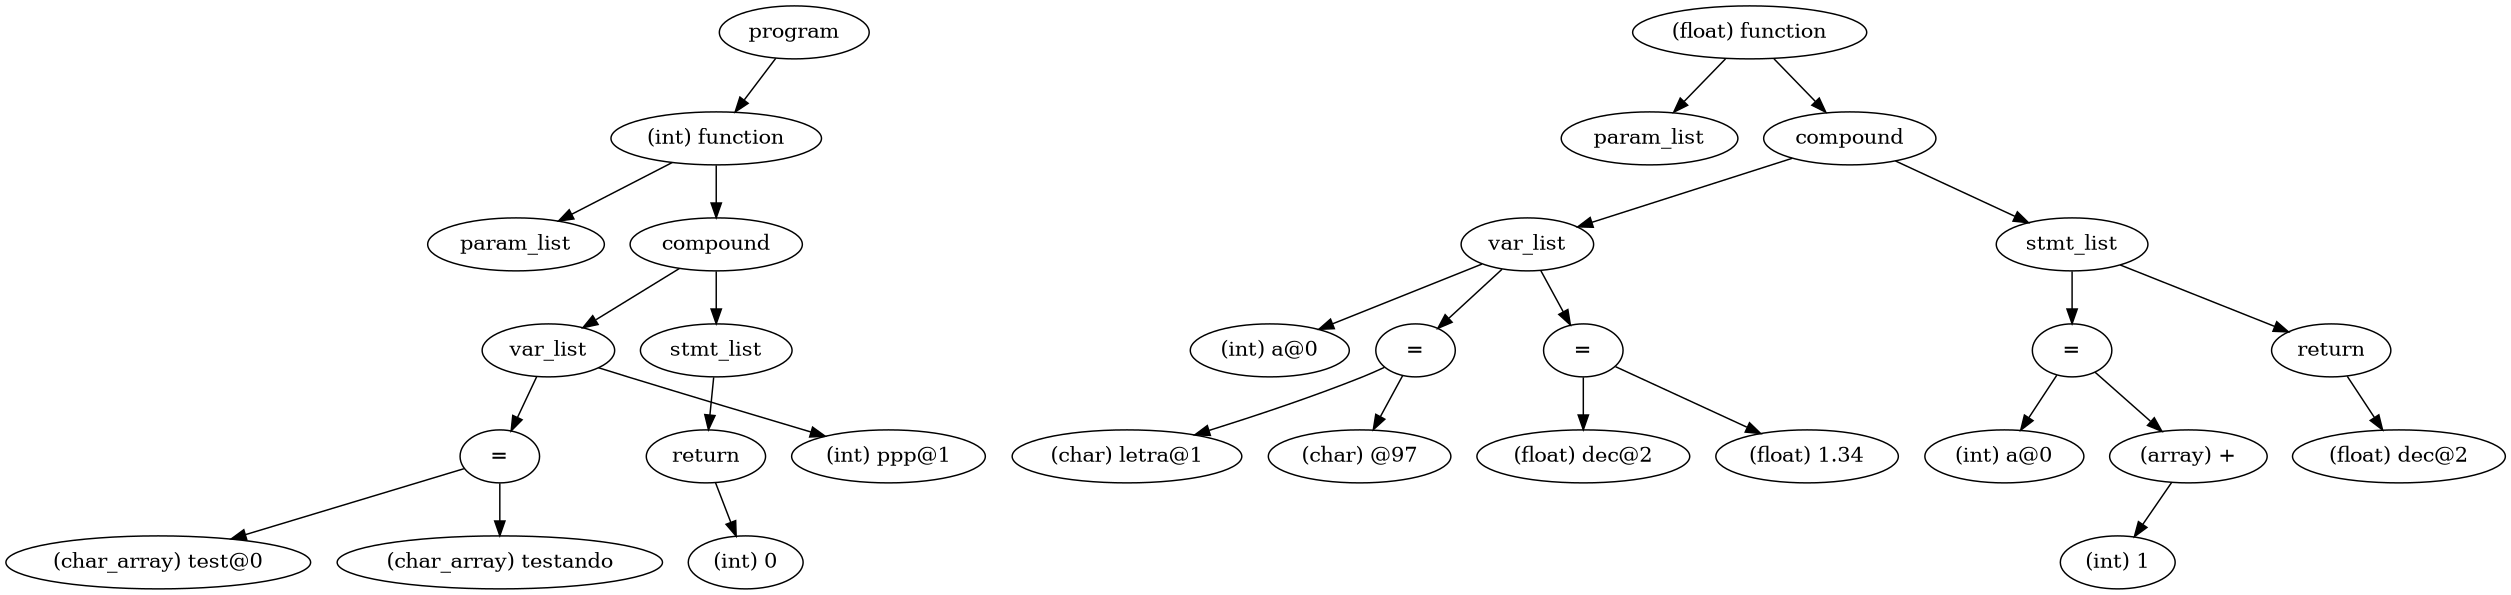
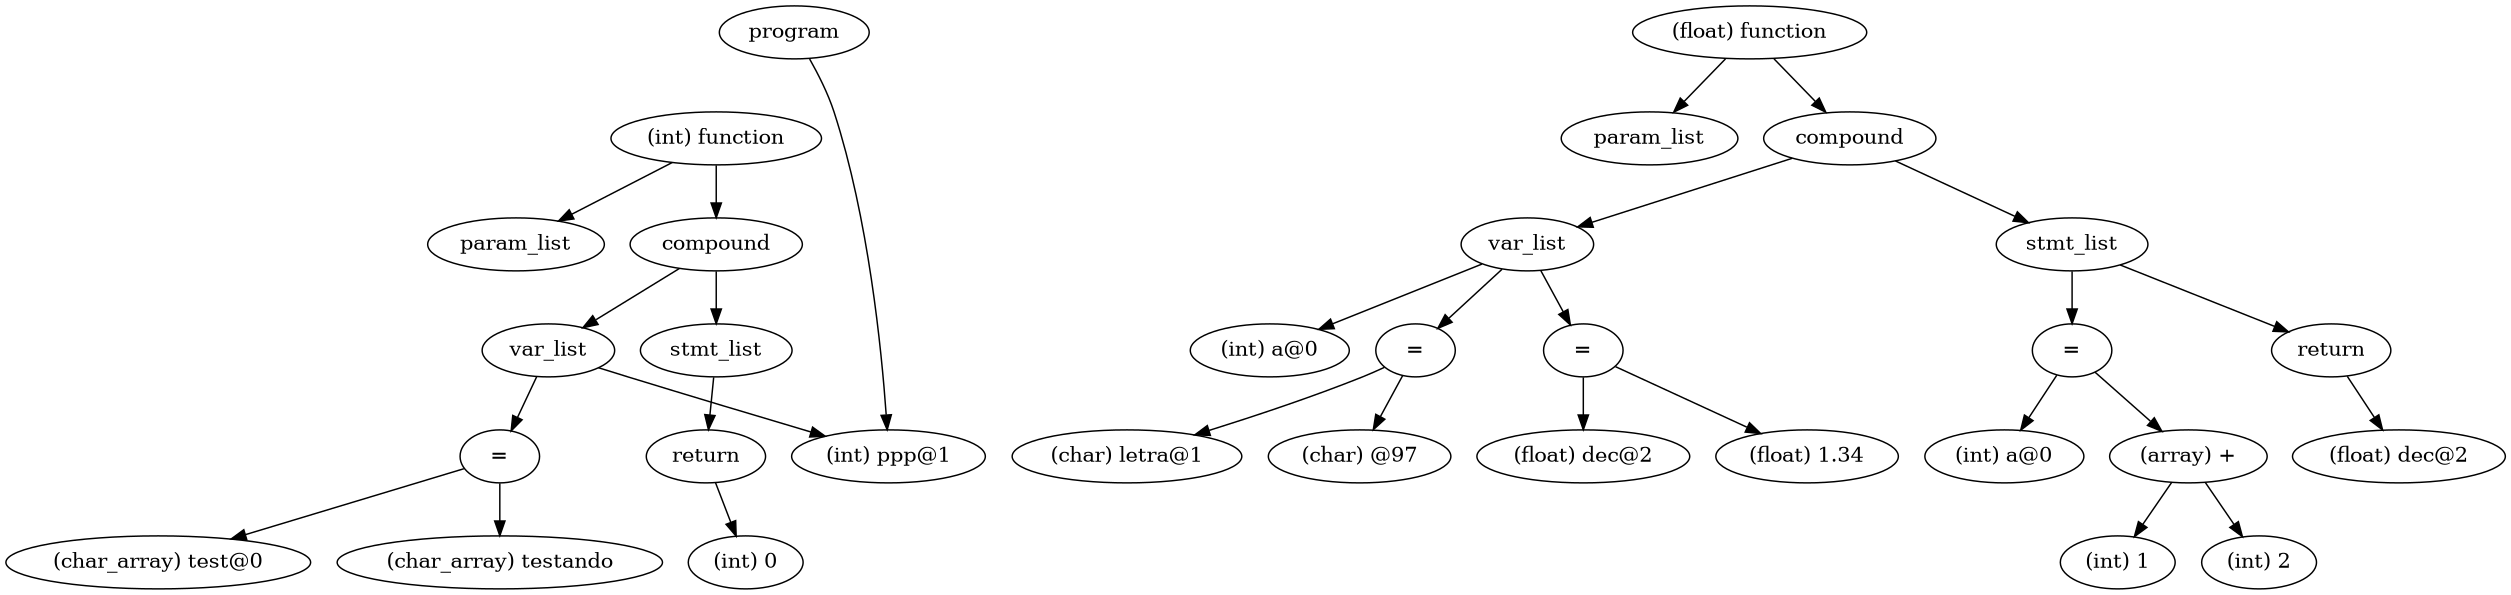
edge "program" -> "(int) function": now "program" -> "(int) ppp@1"
node "(int) 2": added
